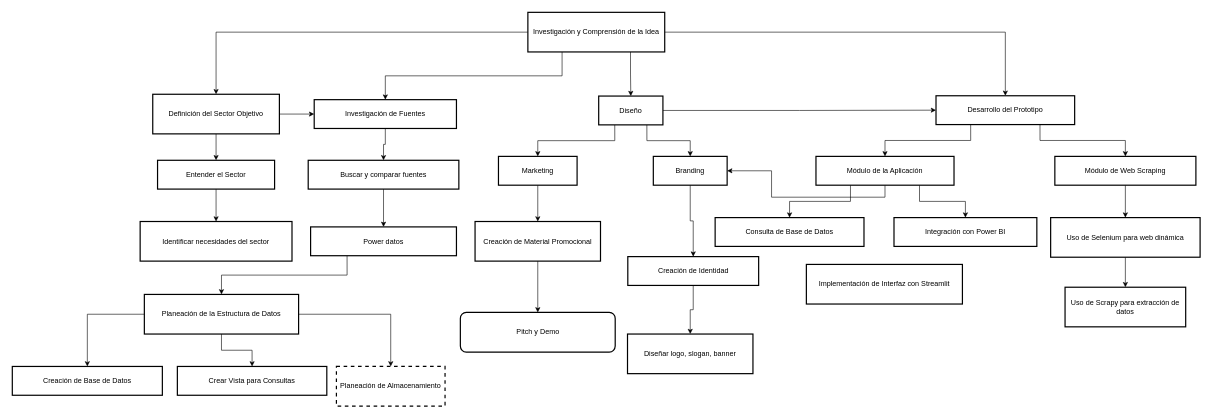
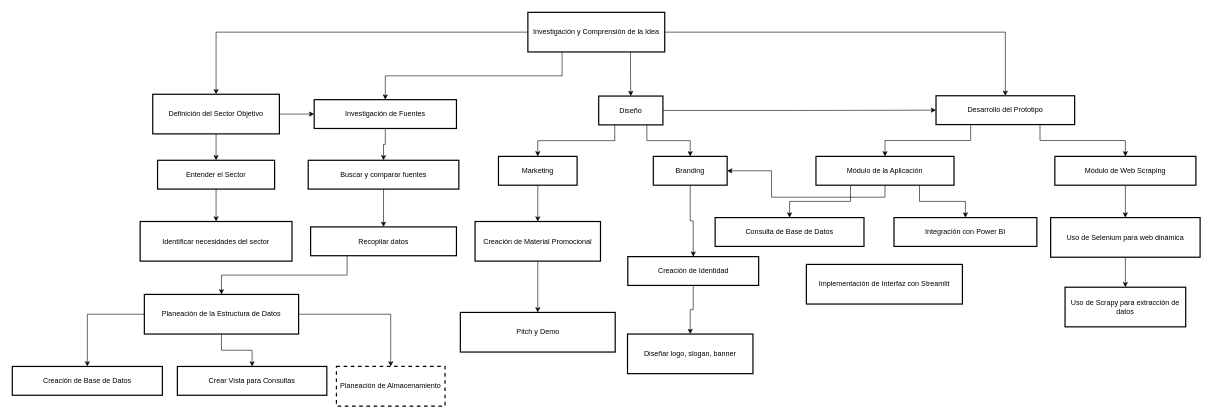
node "Power datos": label "Power datos" -> "Recopilar datos"
node "Pitch y Demo": shape rounded rectangle -> rectangle
